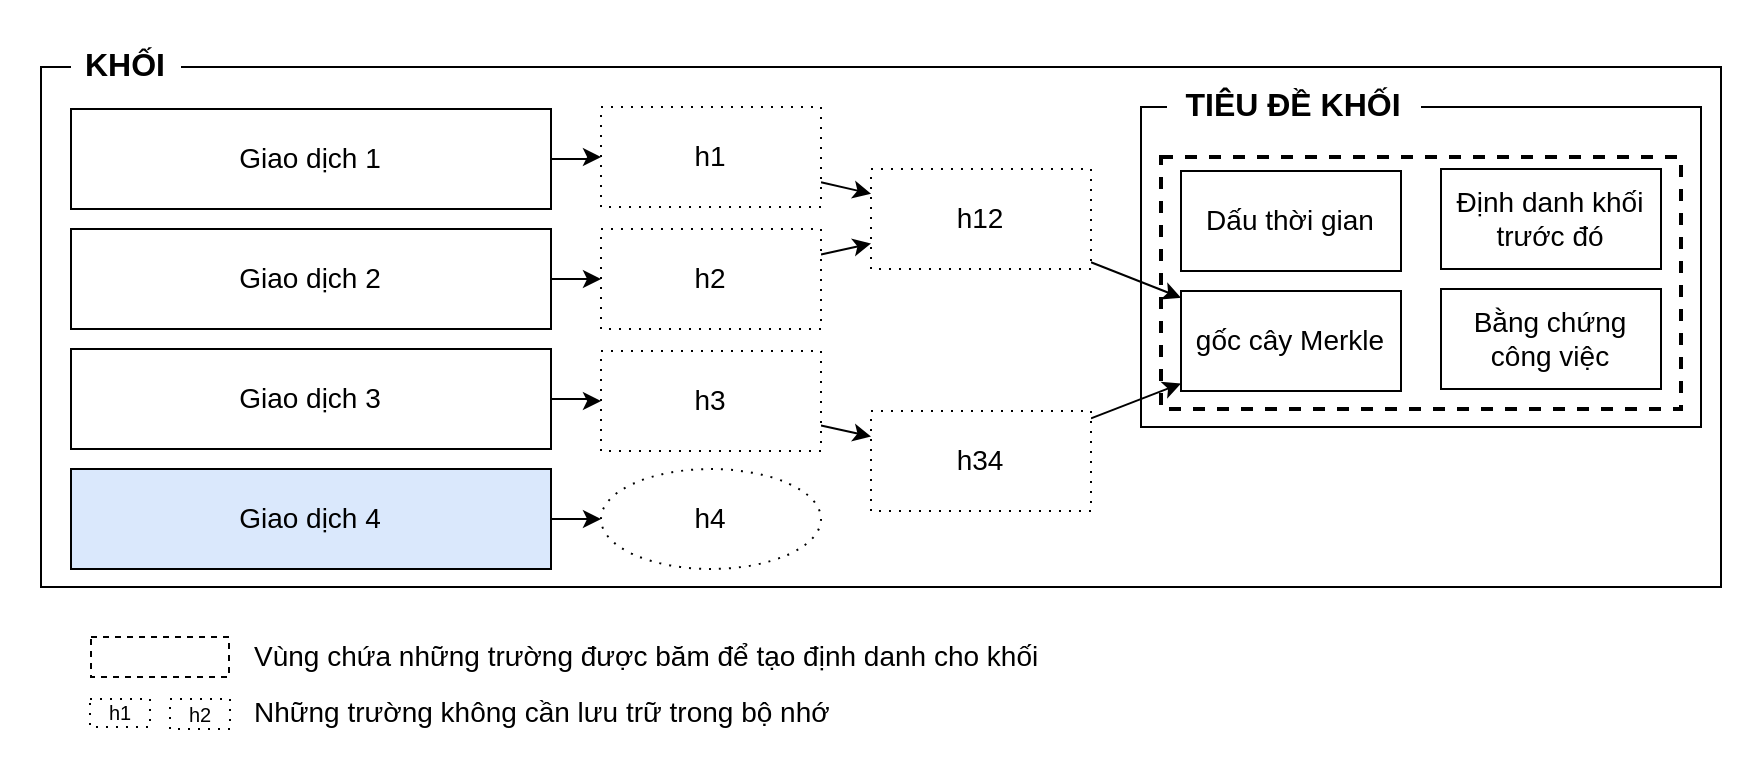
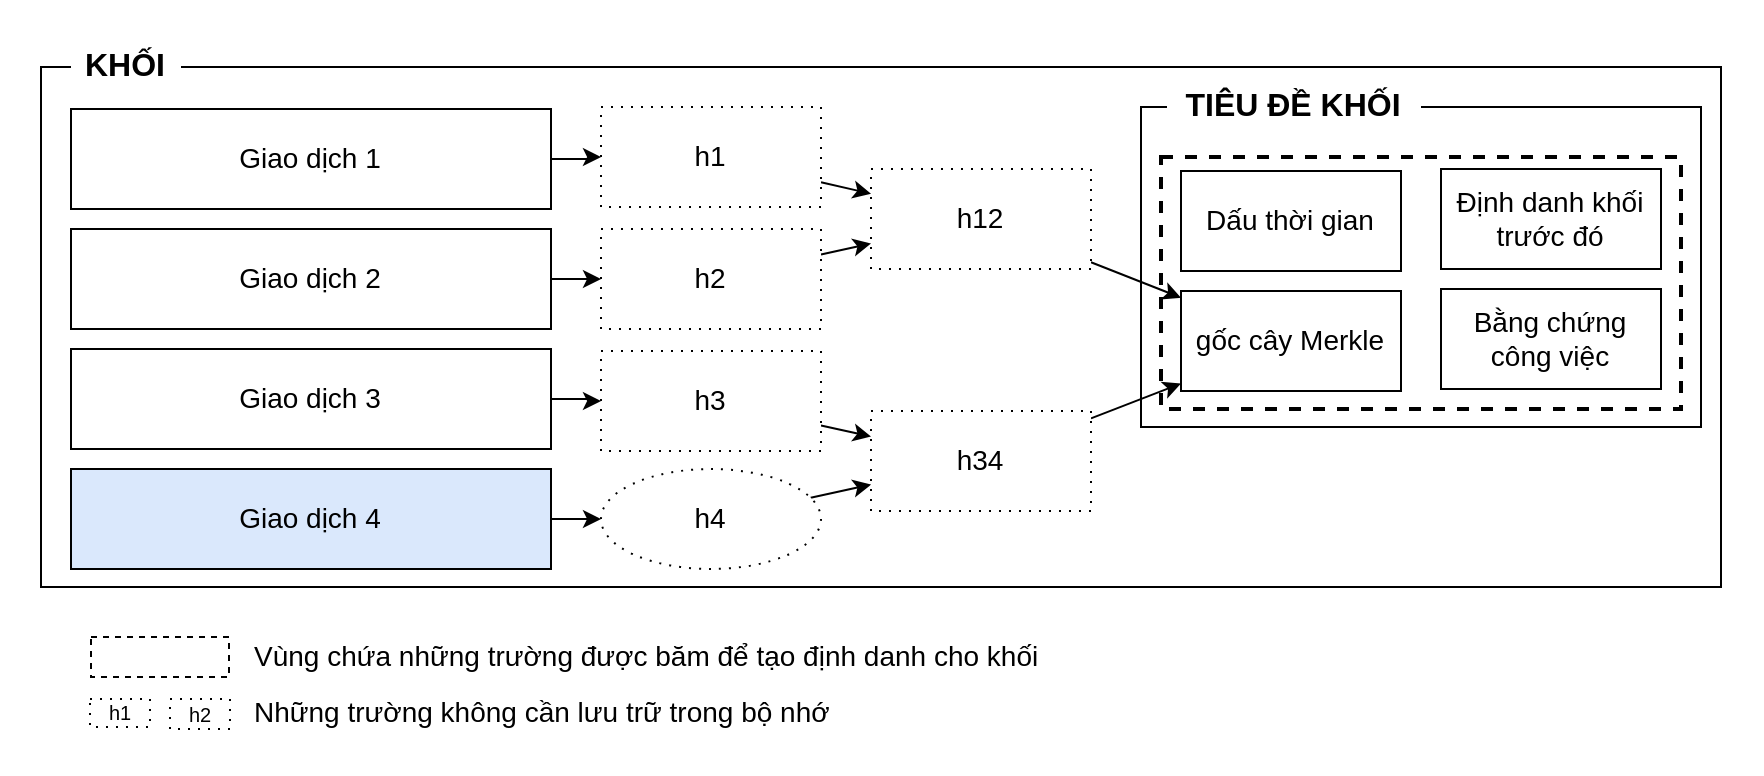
edge "h4" -> "h34": added
